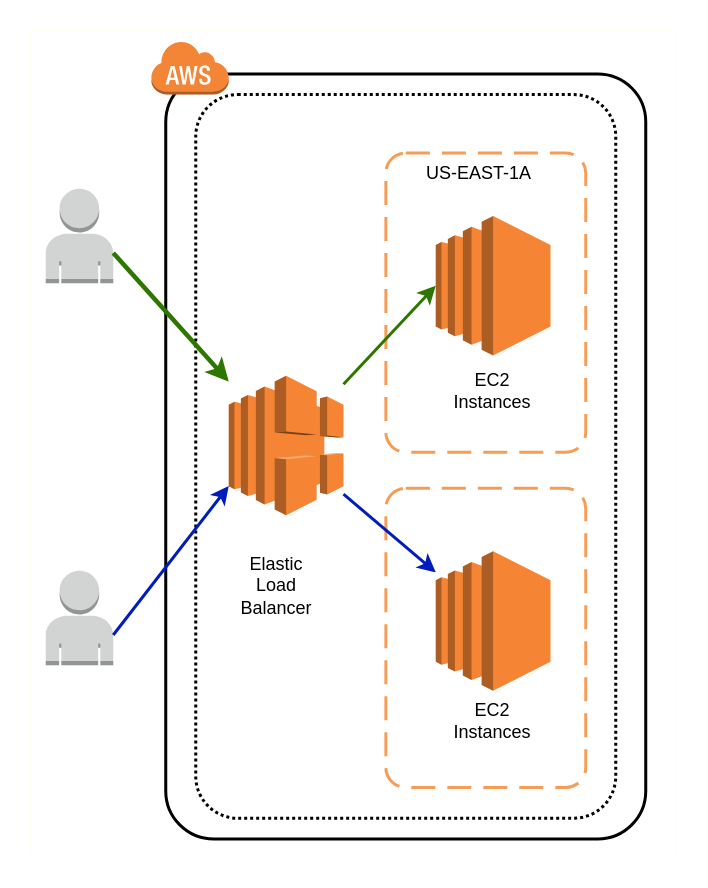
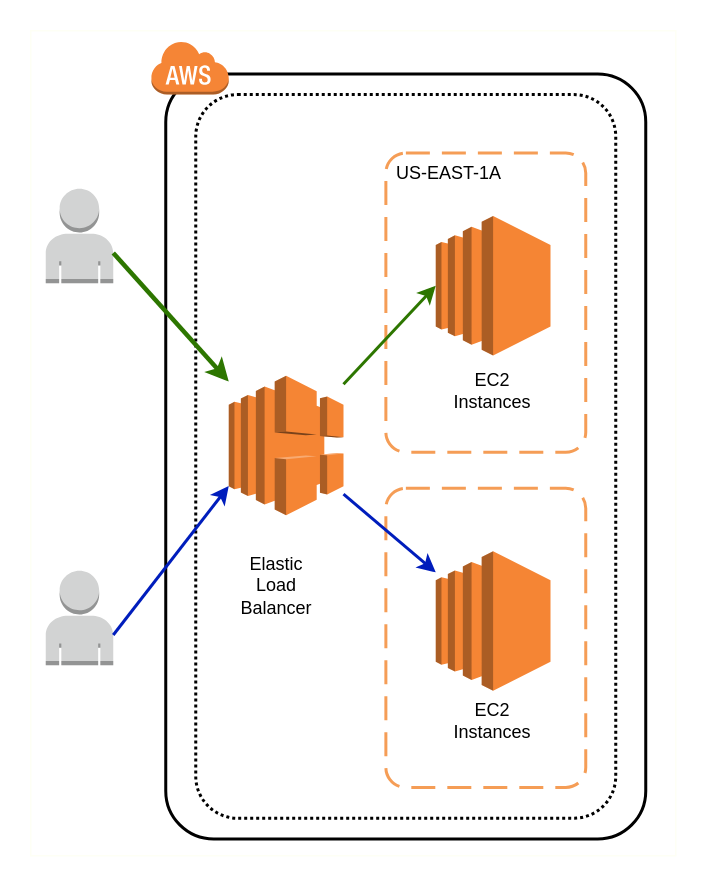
node "US-EAST-1A": moved (479, 174) -> (449, 174)
